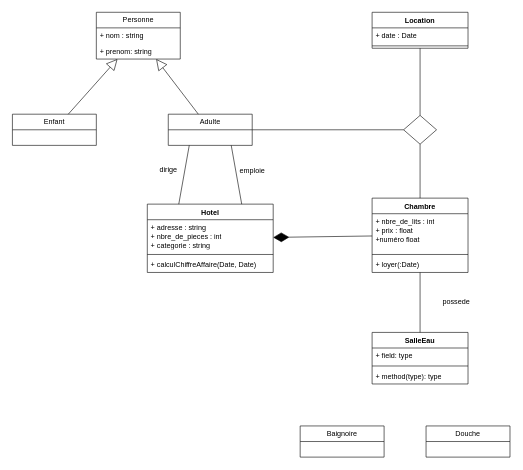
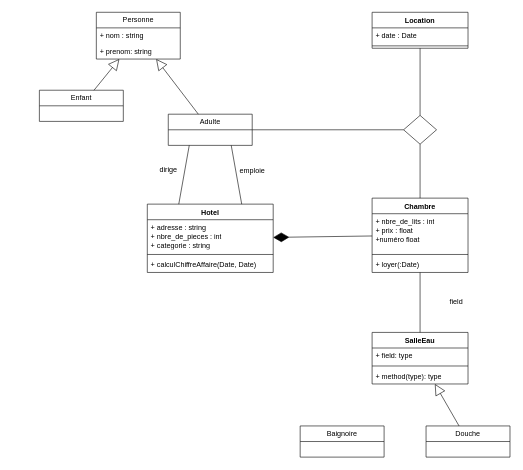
node "Enfant": moved (54, 130) -> (81, 106)
node "possede": label "possede" -> "field"
edge "Douche" -> "SalleEau": added
